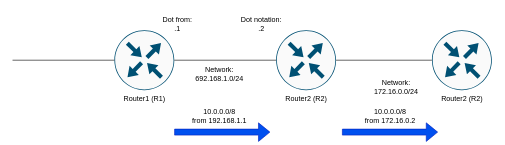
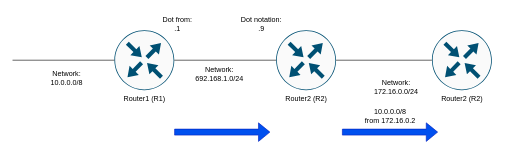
node "Dot notation: .2": label "Dot notation: .2" -> "Dot notation: .9"
node "Network: 10.0.0.0/8": added
node "10.0.0.0/8 from 192.168.1.1": removed
